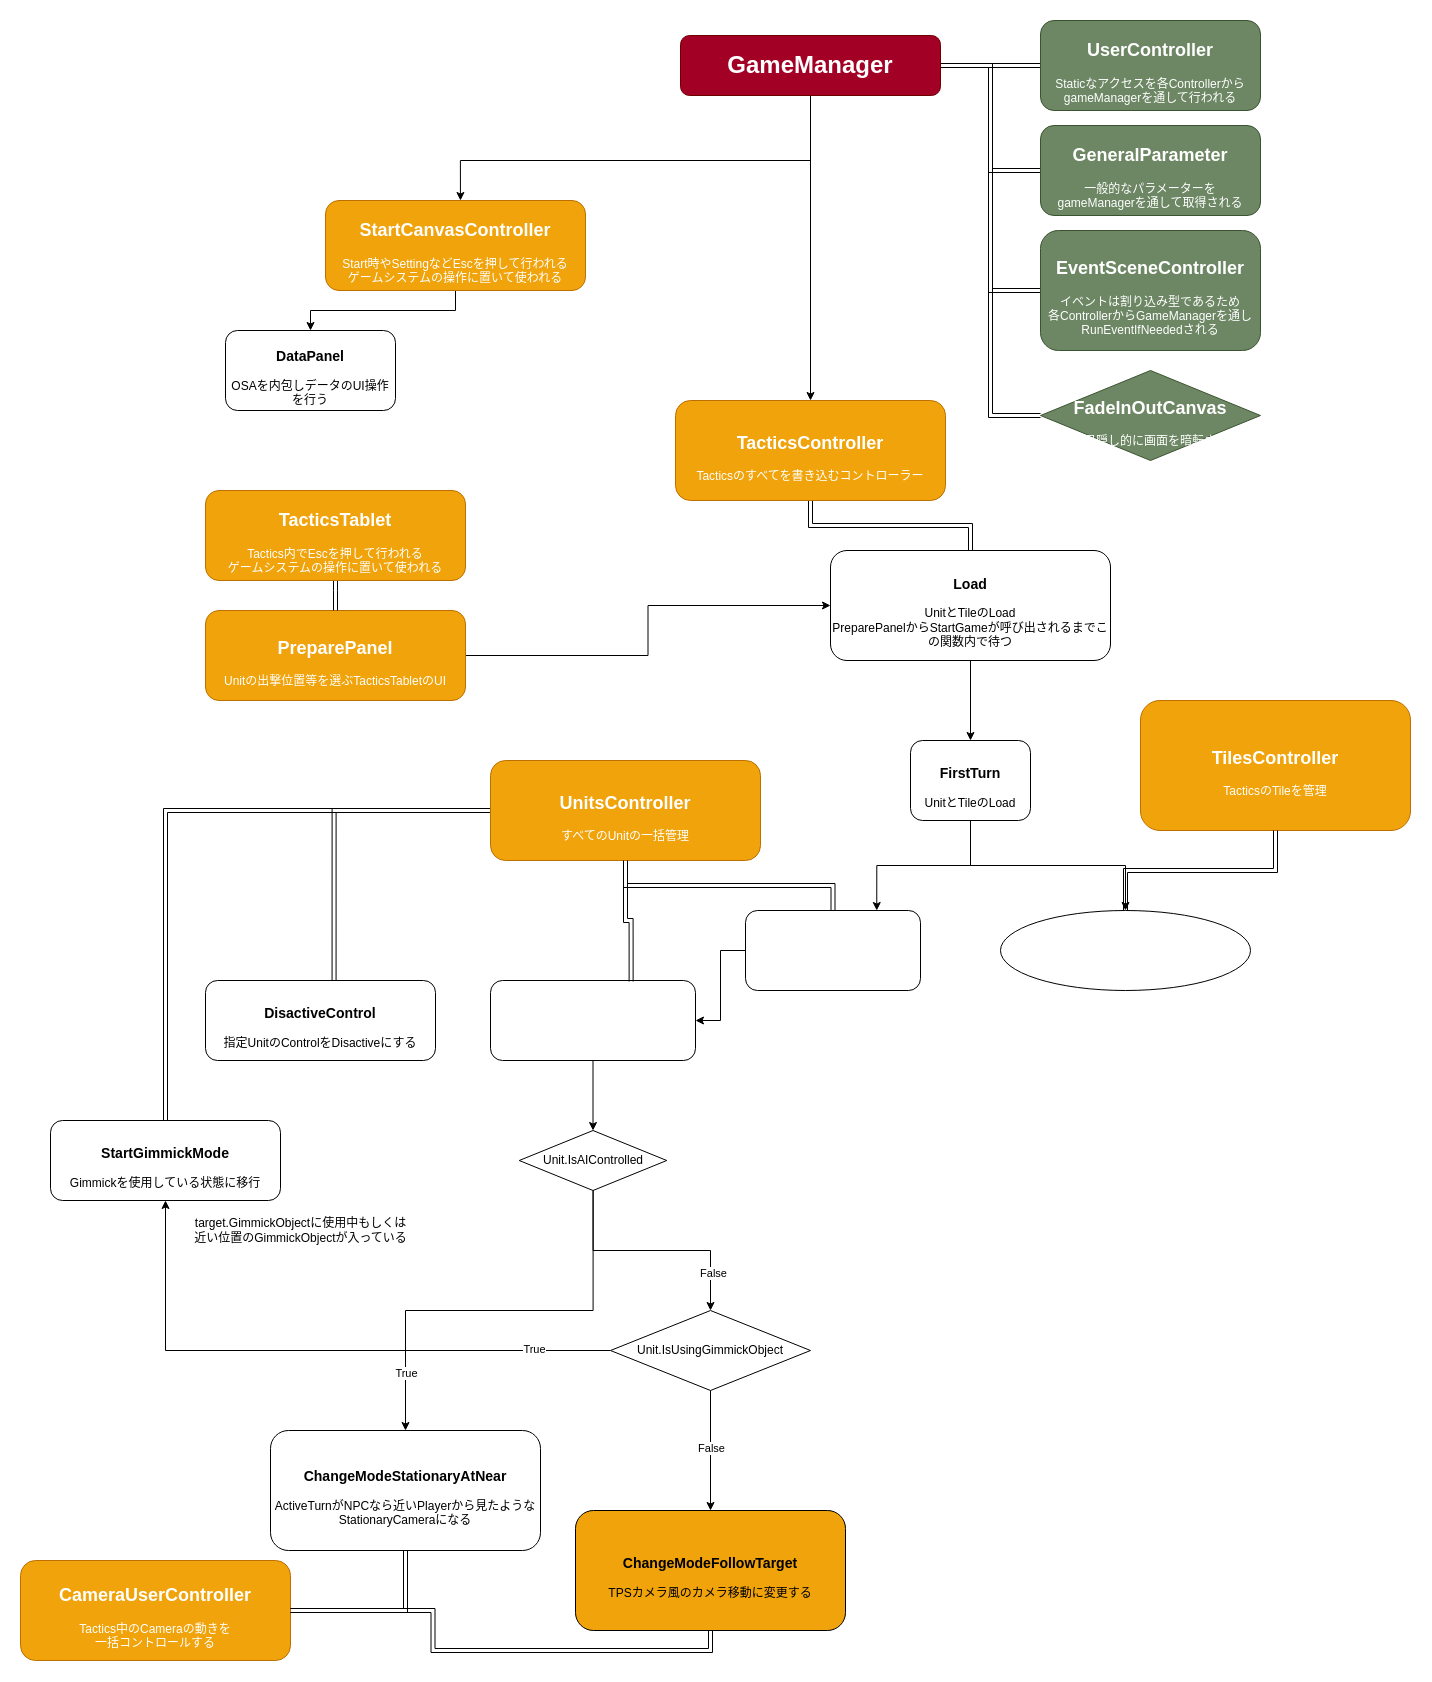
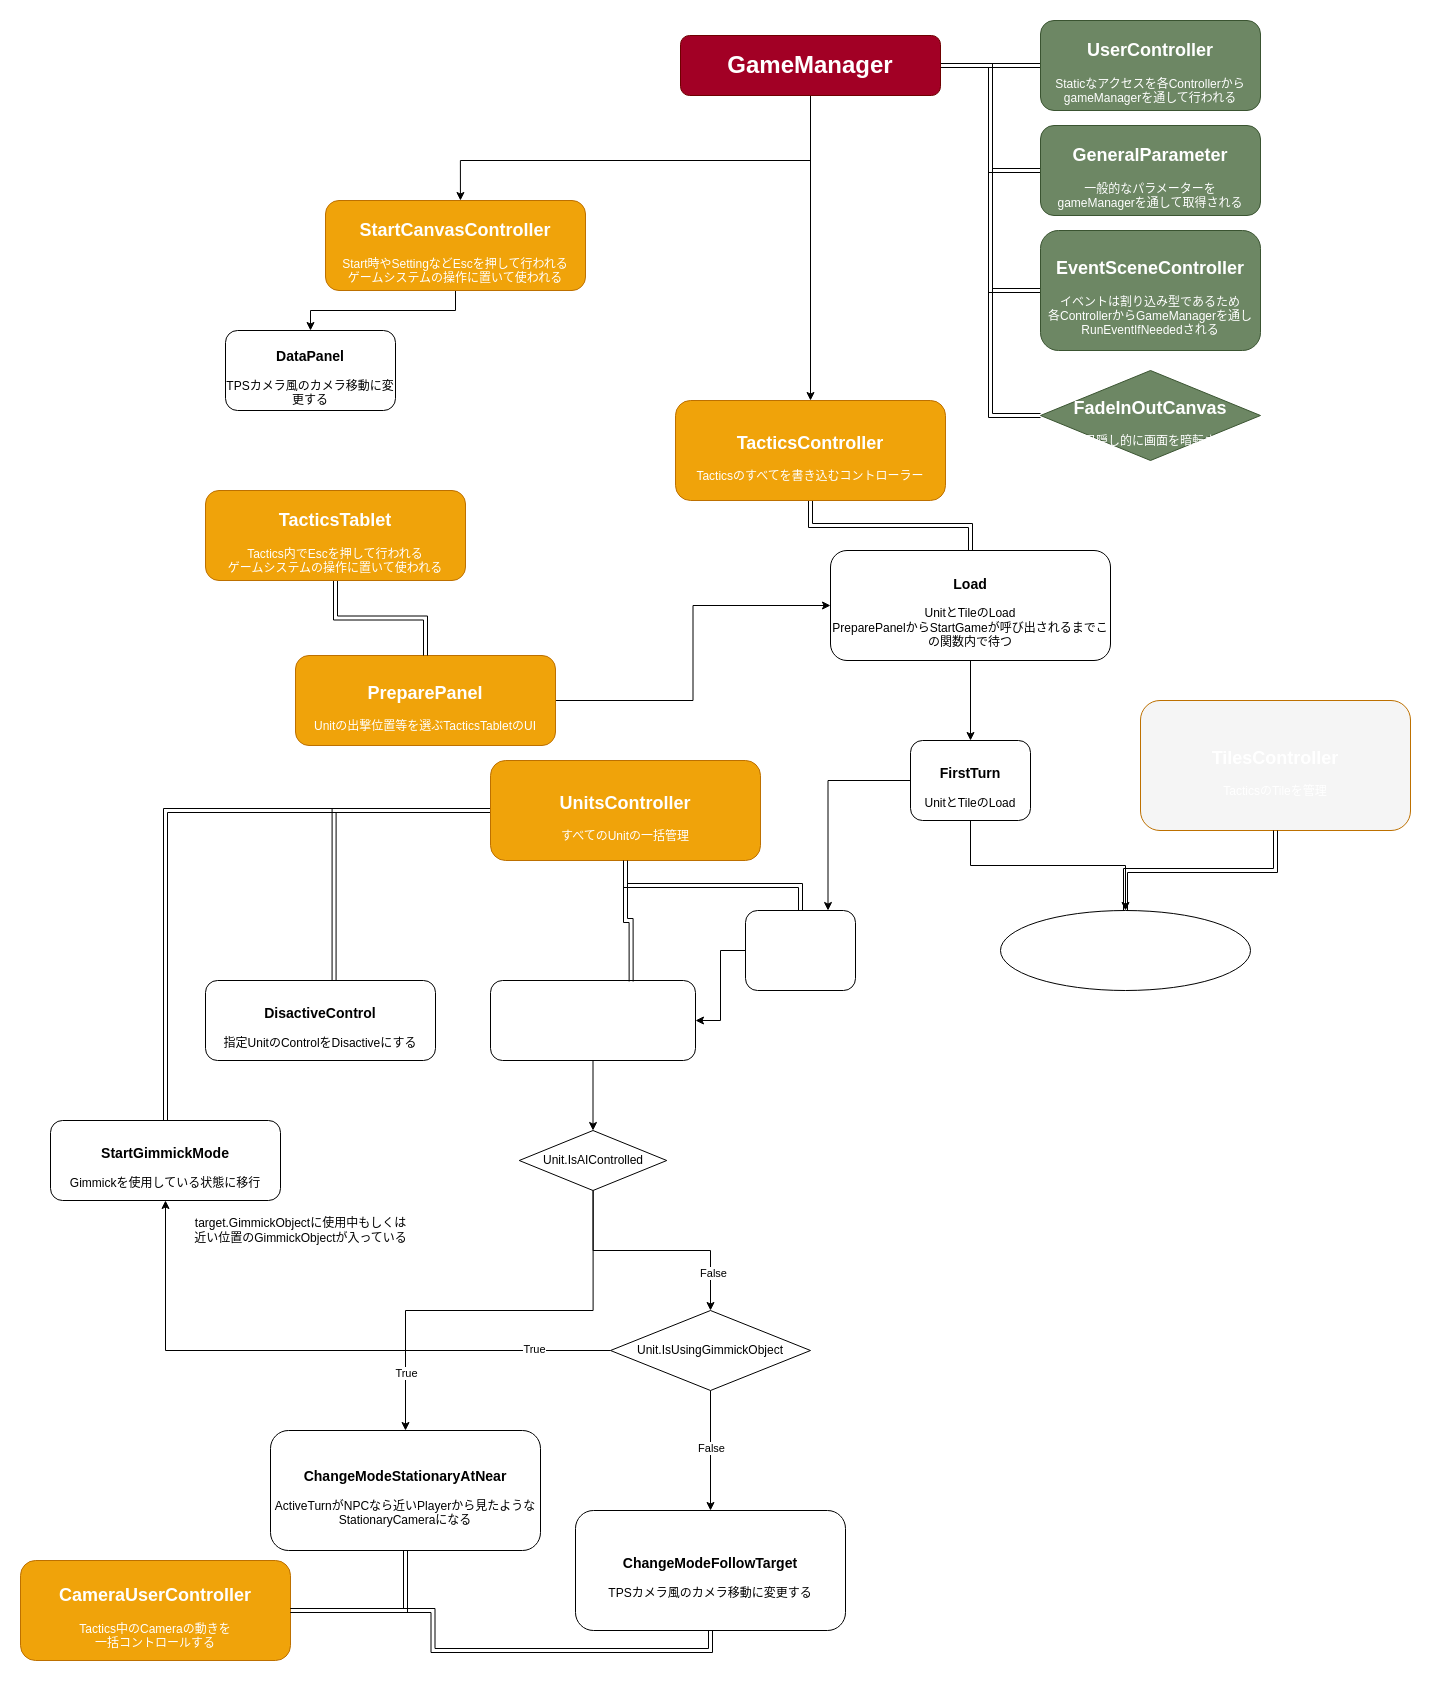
node "DataPanel OSAを内包しデータのUI操作を行う": label "DataPanel OSAを内包しデータのUI操作を行う" -> "DataPanel TPSカメラ風のカメラ移動に変更する"
node "PreparePanel Unitの出撃位置等を選ぶTacticsTabletのUI": moved (336, 656) -> (426, 701)
node "TilesController TacticsのTileを管理": fillcolor #f0a30a -> #f5f5f5
node "FirstTurn 最初のターンを開始する": size 175x80 -> 110x80
node "ChangeModeFollowTarget TPSカメラ風のカメラ移動に変更する": fillcolor #f0a30a -> #ffffff
